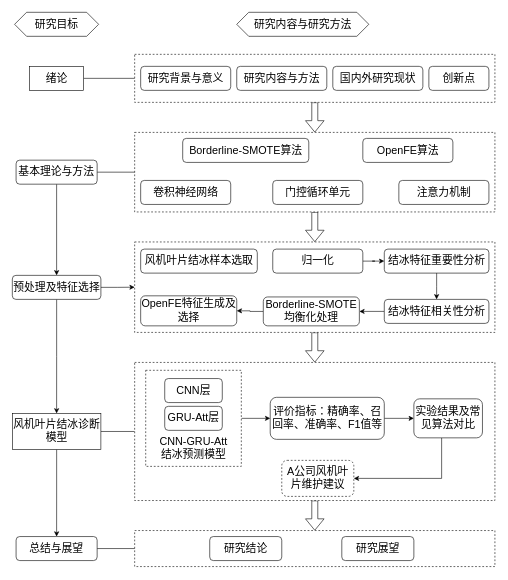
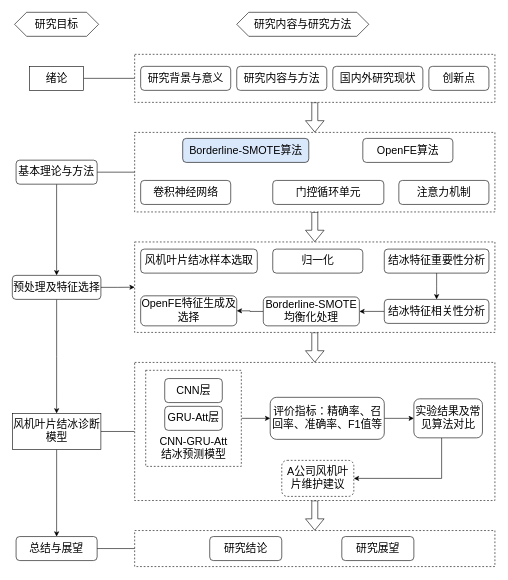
node "Borderline-SMOTE算法": fillcolor #ffffff -> #dae8fc
node "门控循环单元": size 90x24 -> 111x24
edge "归一化" -> "结冰特征重要性分析": removed
